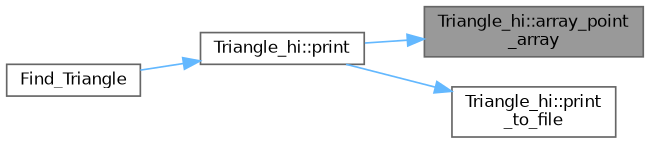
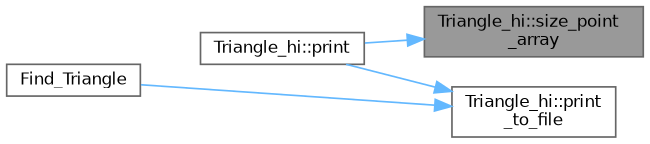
node "Triangle_hi::array_point _array": label "Triangle_hi::array_point _array" -> "Triangle_hi::size_point _array"
edge "Find_Triangle" -> "Triangle_hi::print": now "Find_Triangle" -> "Triangle_hi::print _to_file"
